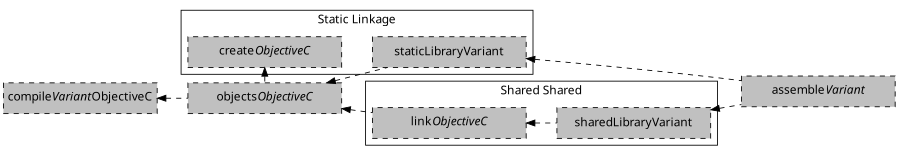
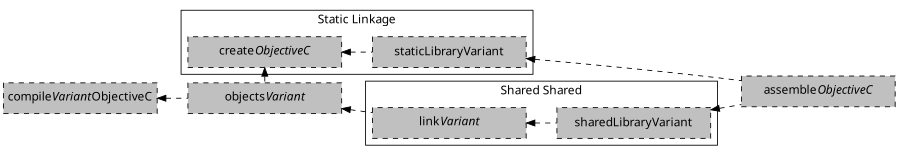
edge "staticLibraryVariant" -> "objects": now "staticLibraryVariant" -> "create"
node "assemble": text "Variant" -> "ObjectiveC"
node "objects": text "ObjectiveC" -> "Variant"
node "link": text "ObjectiveC" -> "Variant"
